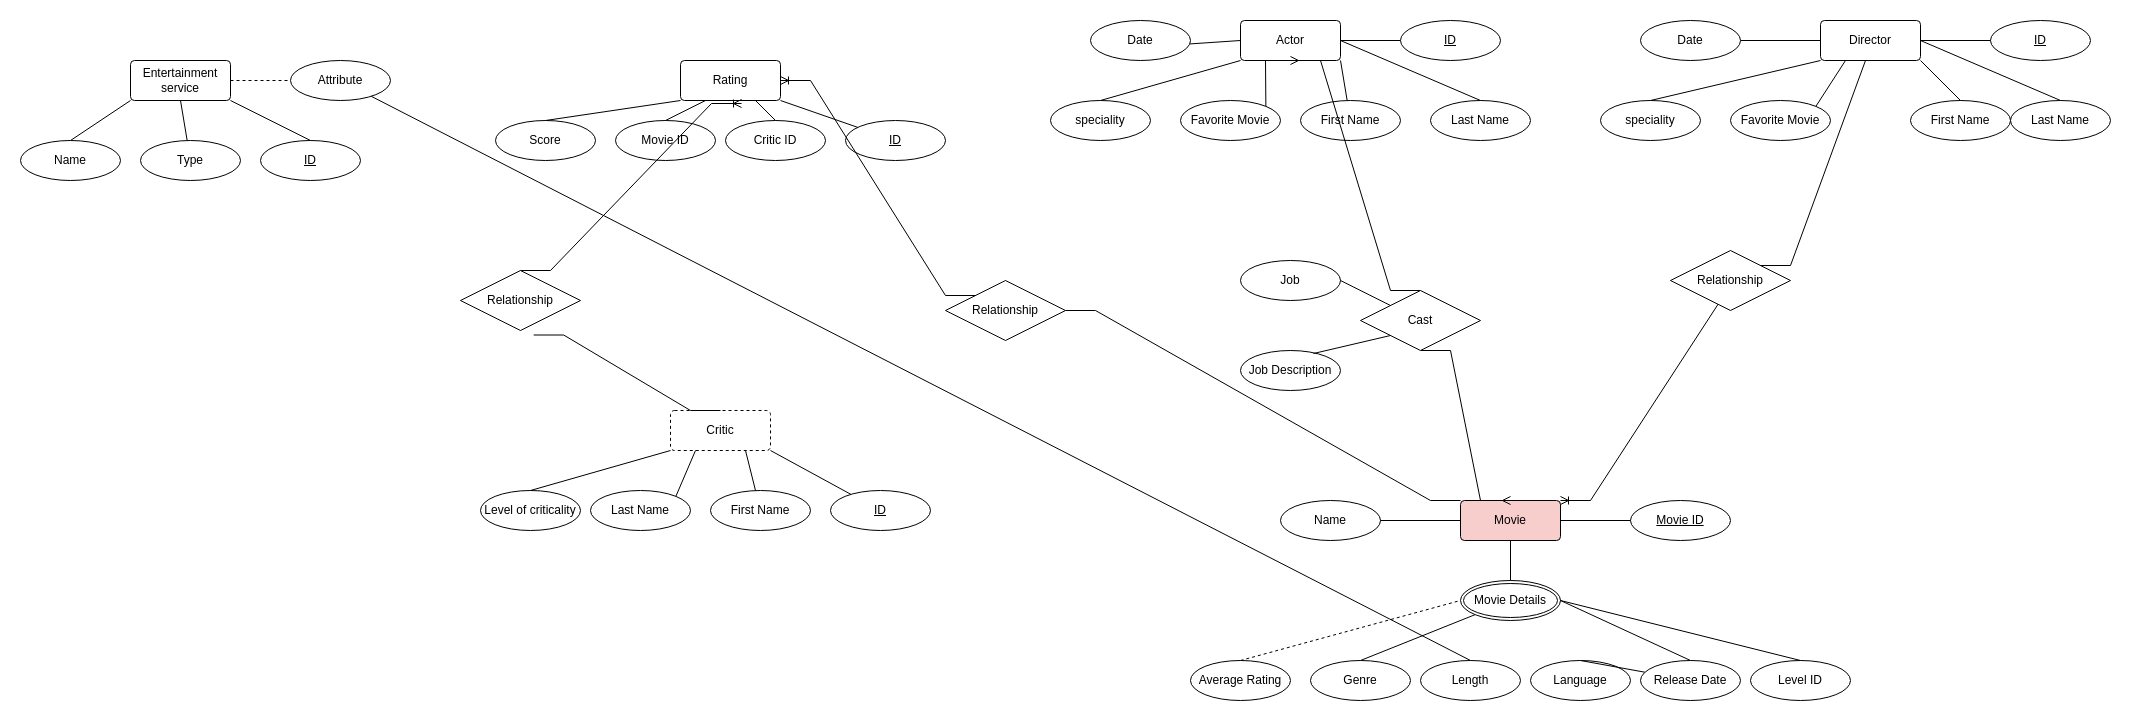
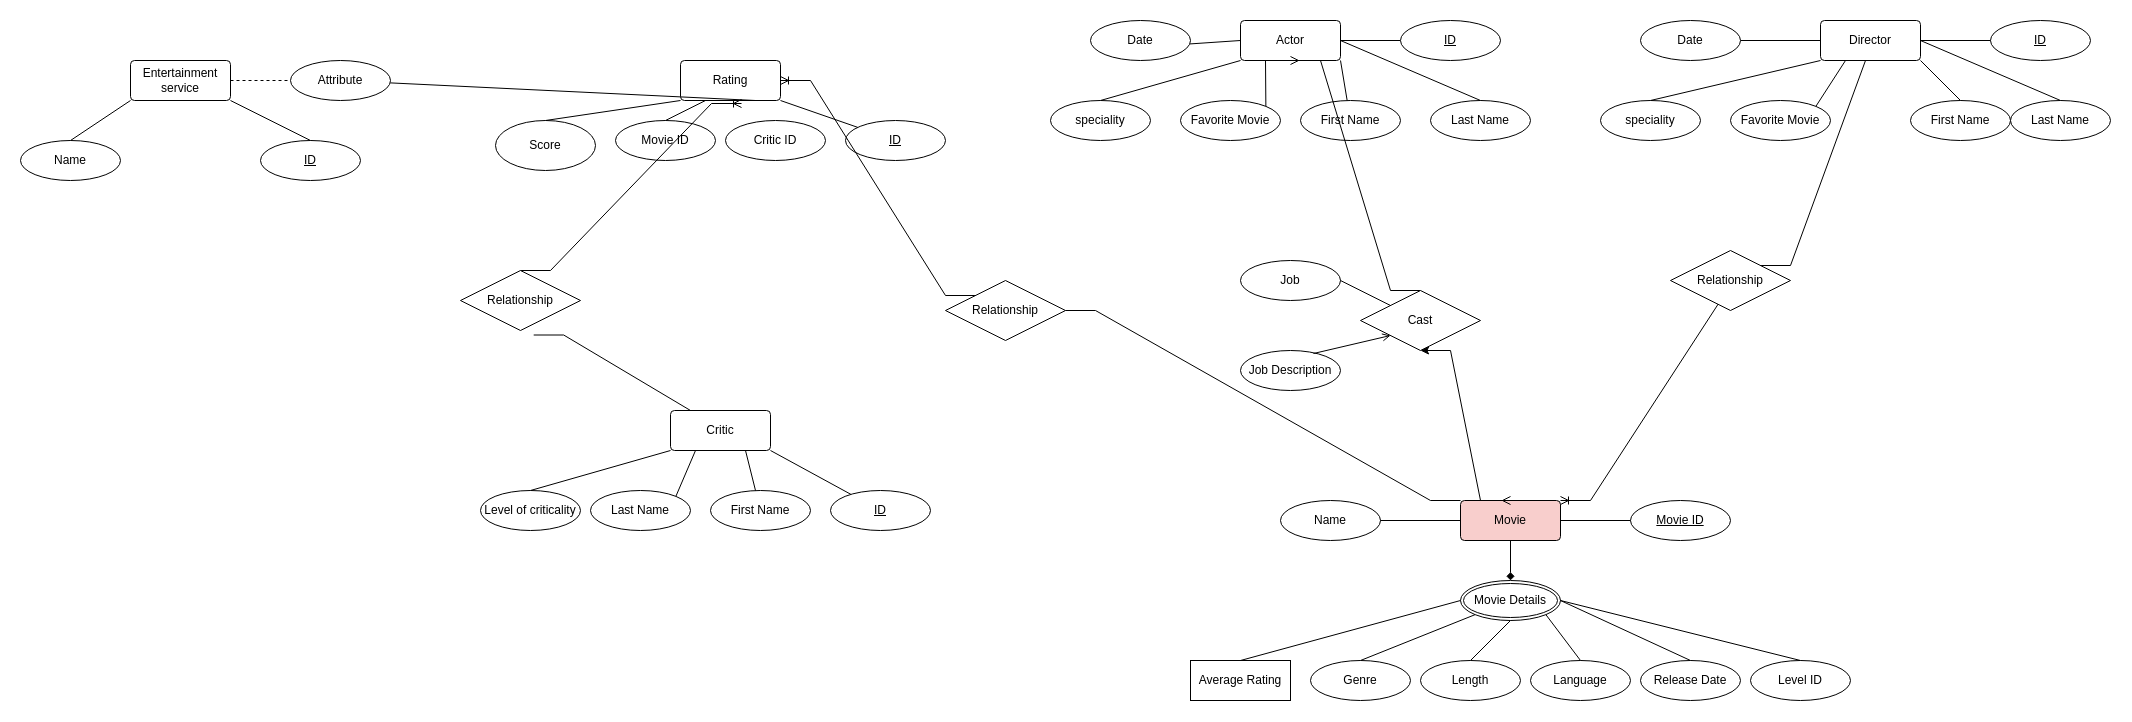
edge "Rating" -- "Critic ID": now "Rating" -- "Attribute"
edge "Entertainment service" -- "Type": removed
node "Score": size 100x40 -> 100x50
node "Type": removed
edge "Cast" -- "Job Description": arrowhead none -> open
edge "Cast" -> "Movie": arrowhead none -> classic
edge "Attribute" -- "Length": now "Movie Details" -- "Length"
node "Critic": style dashed -> solid
edge "Movie" -- "Movie Details": arrowhead none -> diamond
edge "Movie Details" -- "Average Rating": style dashed -> solid
edge "Language" -- "Release Date": now "Language" -- "Movie Details"
node "Average Rating": shape ellipse -> rectangle
